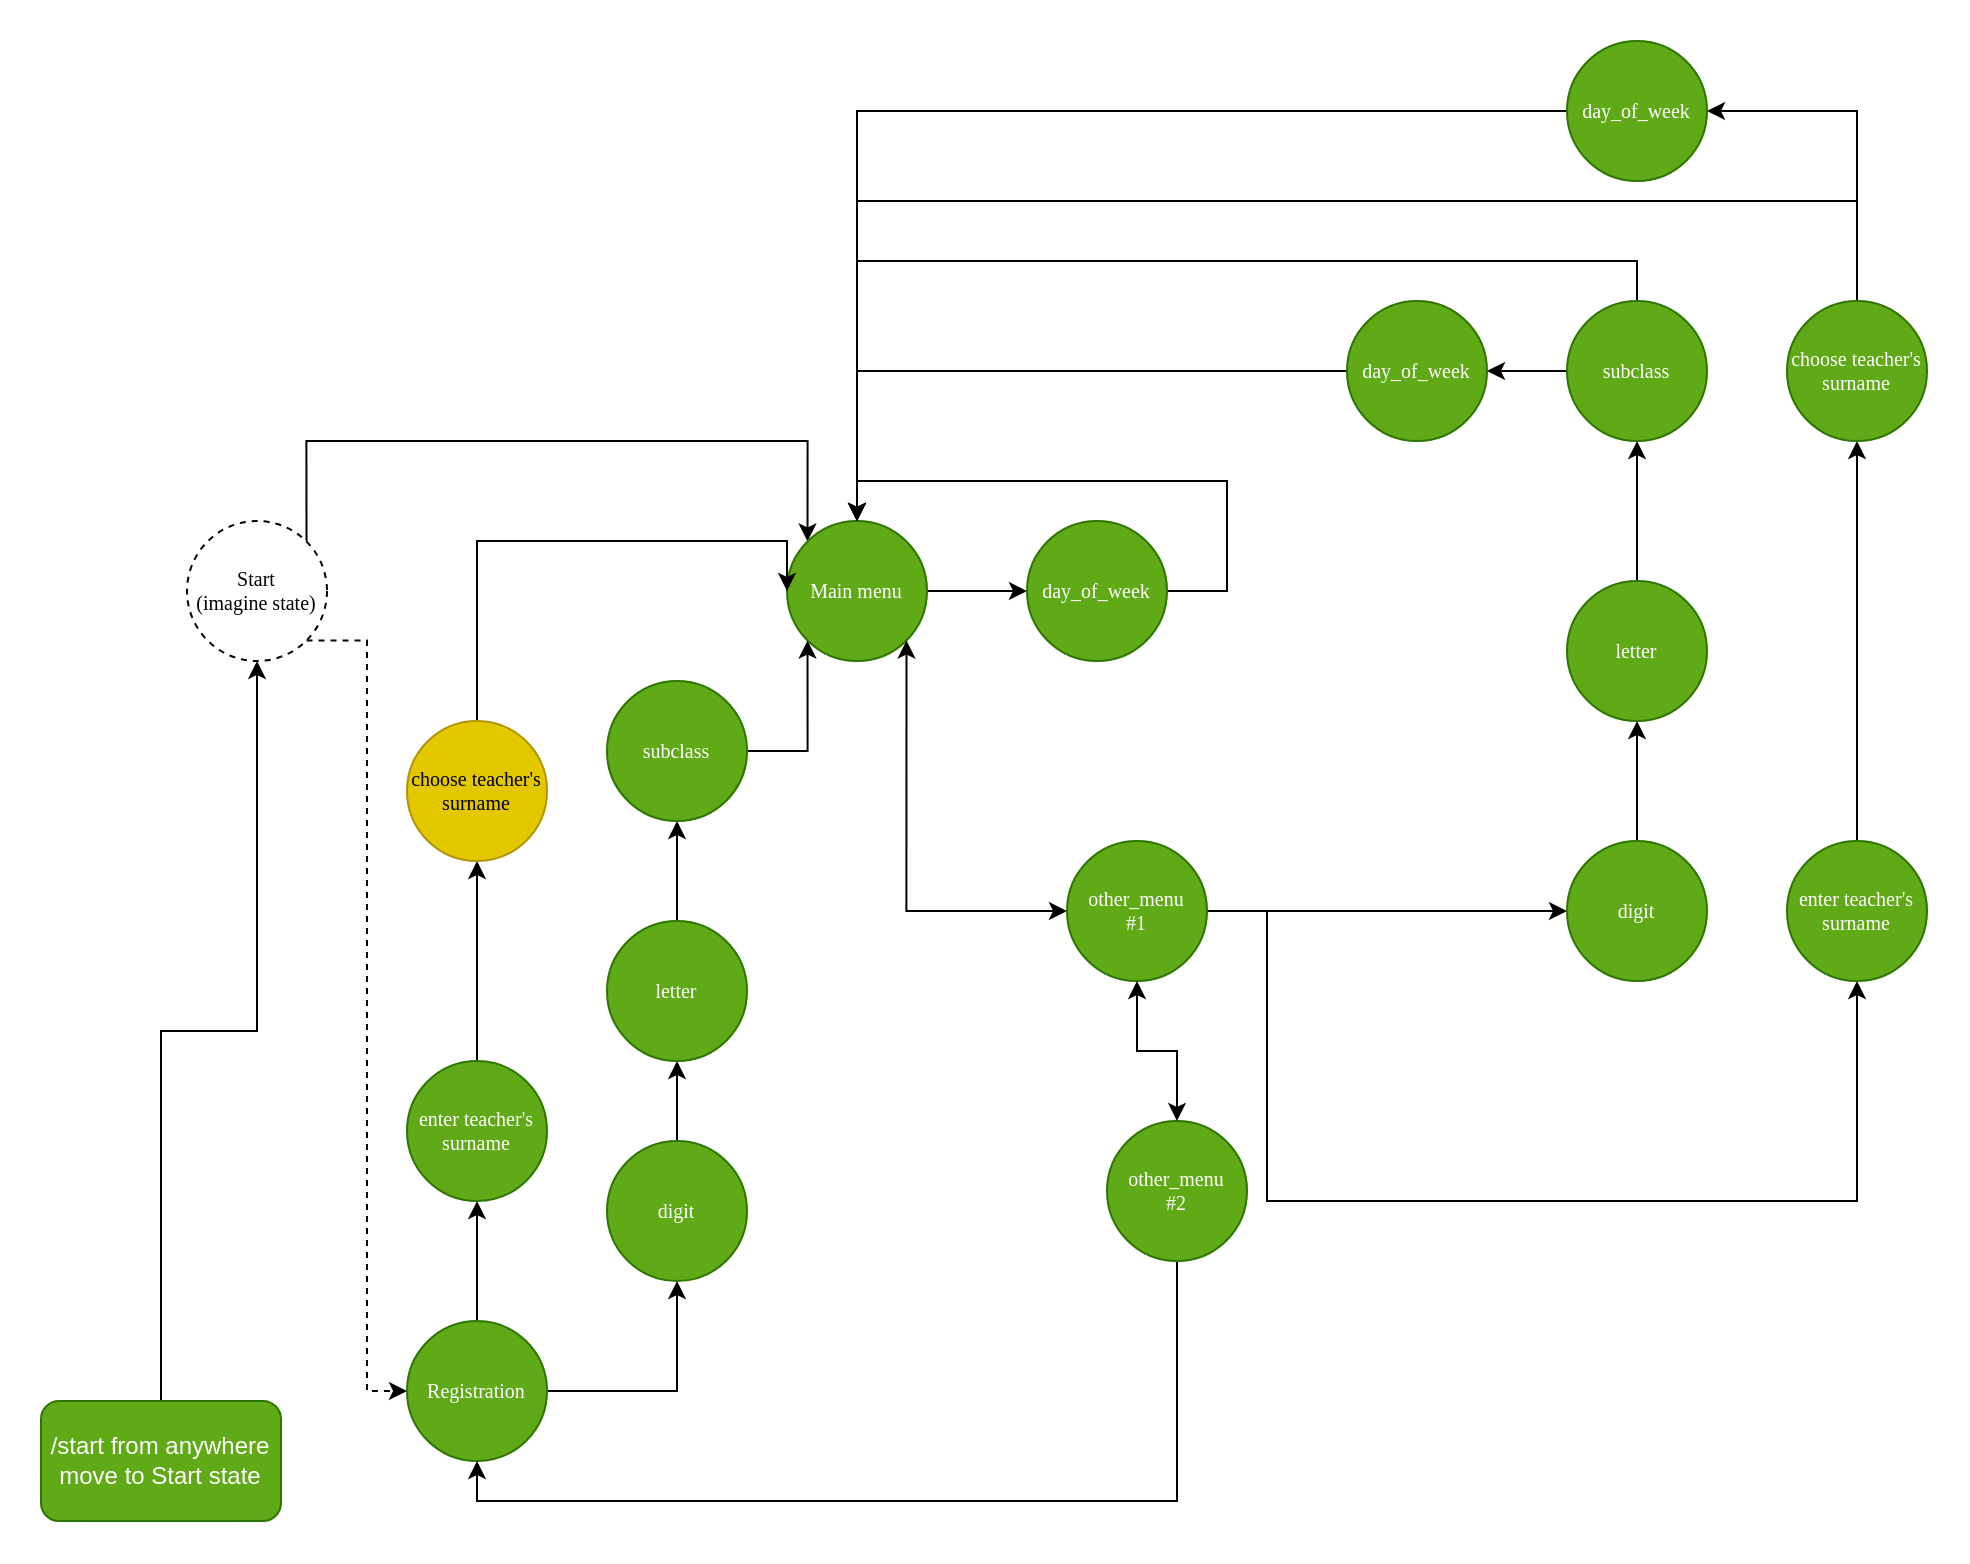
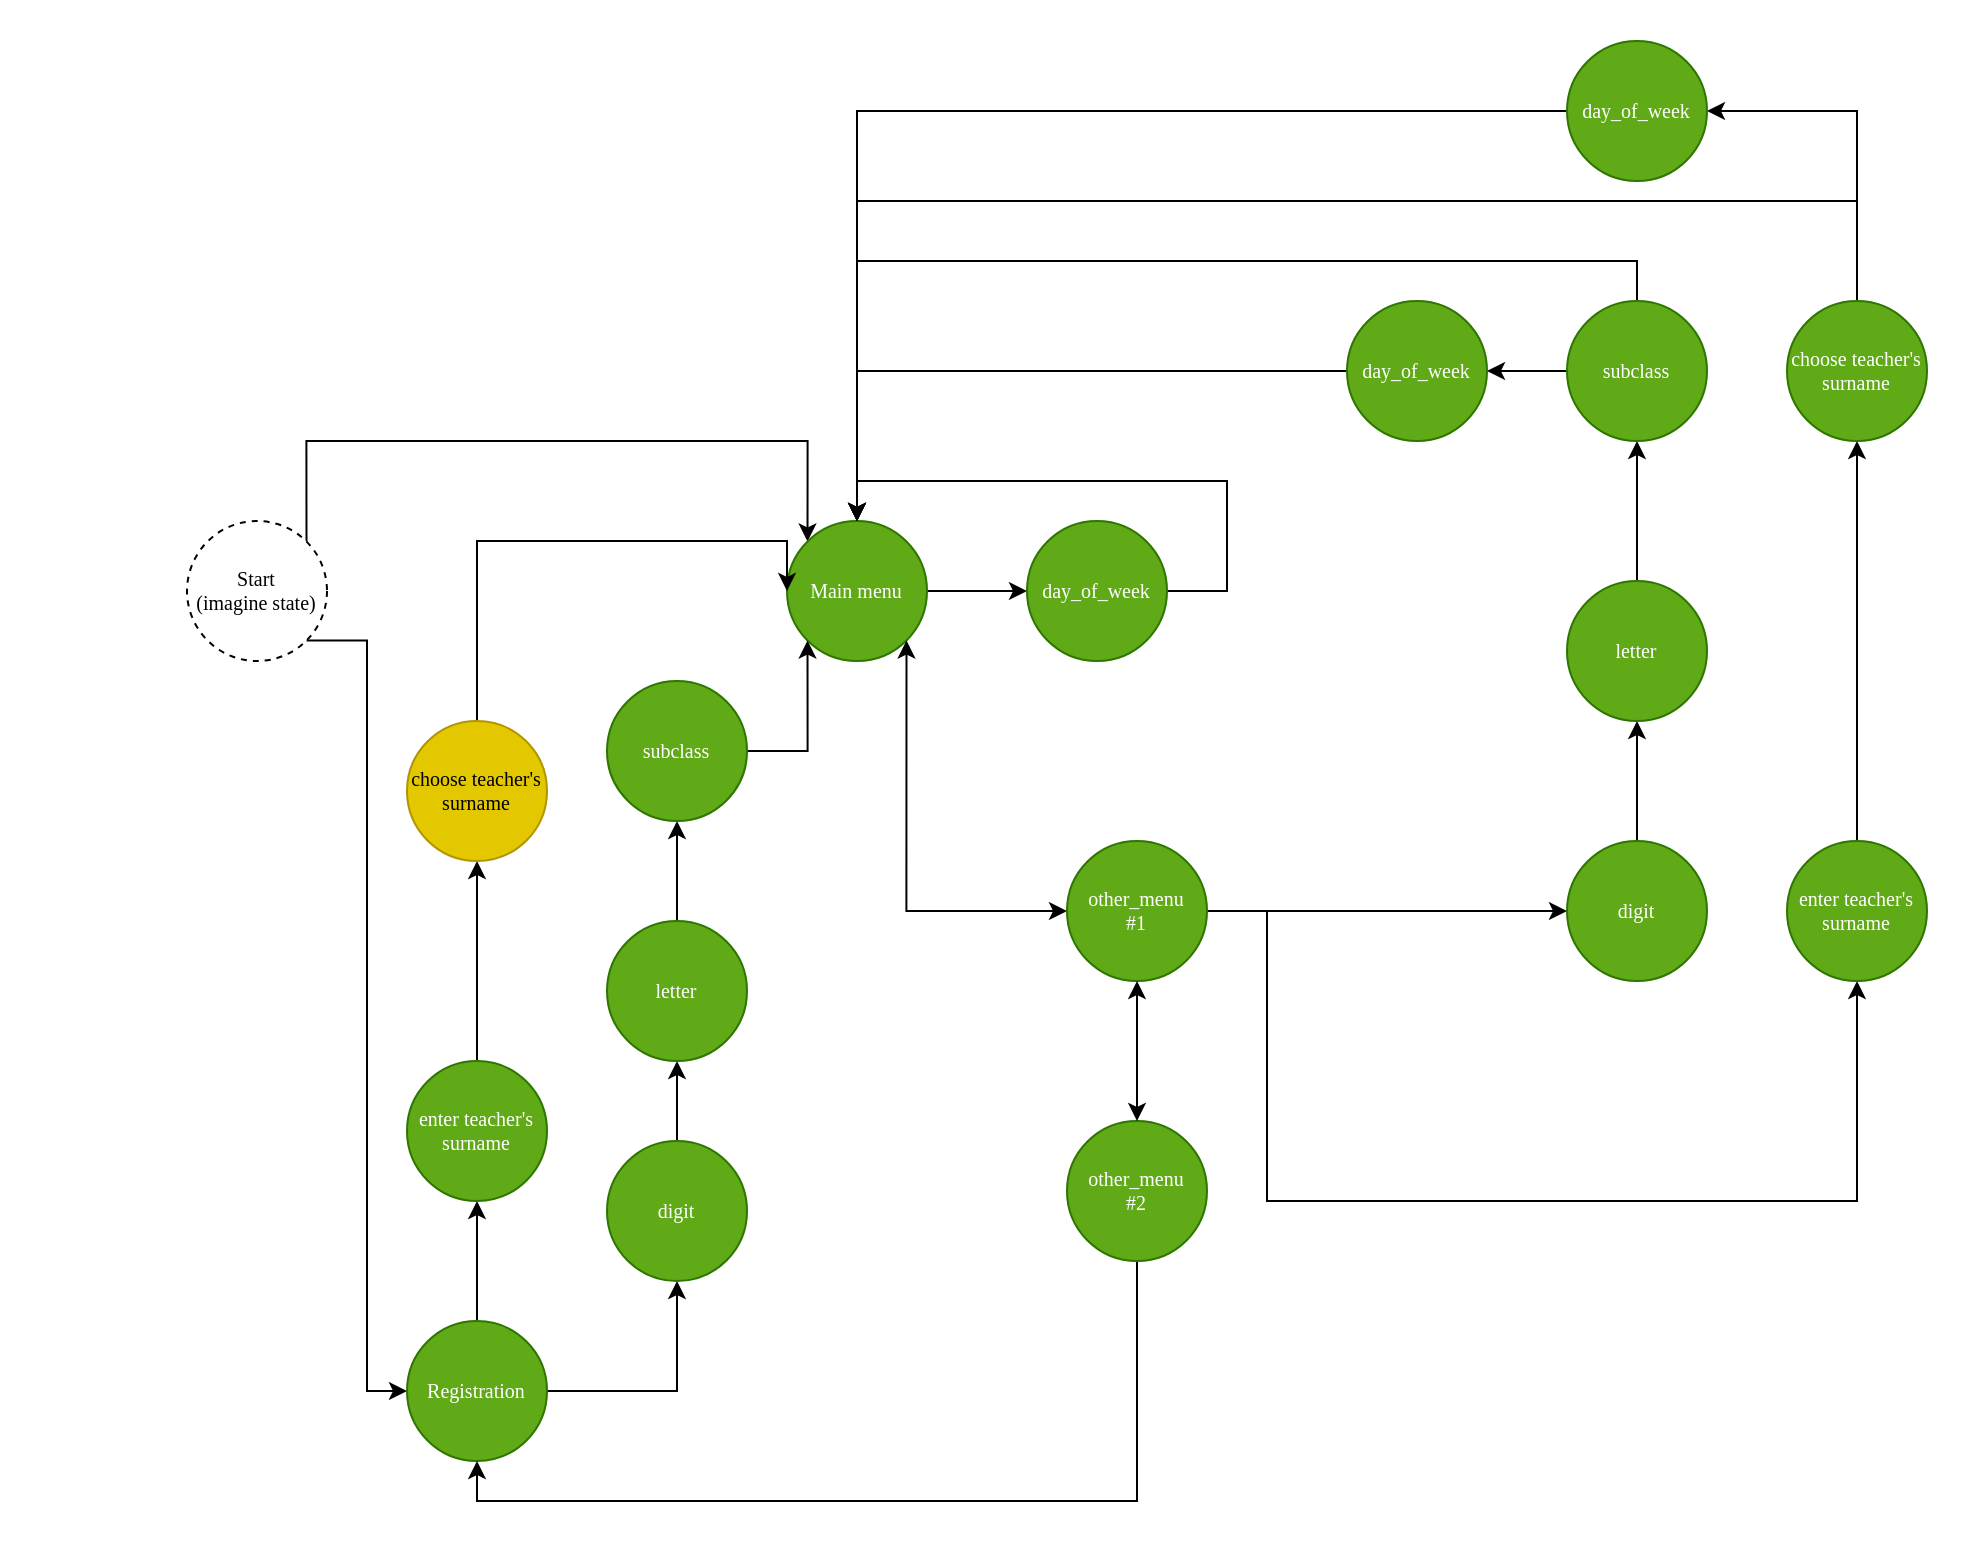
edge "Start (imagine state)" -> "Registration": style dashed -> solid
edge "/start from anywhere move to Start state" -> "Start (imagine state)": removed
node "other_menu #2": moved (1177, 1191) -> (1137, 1191)
node "/start from anywhere move to Start state": removed
